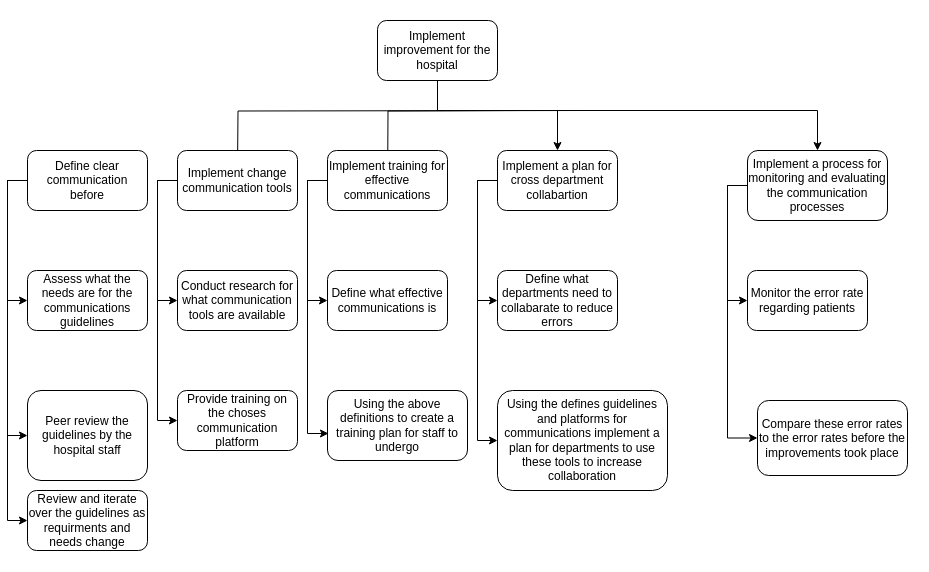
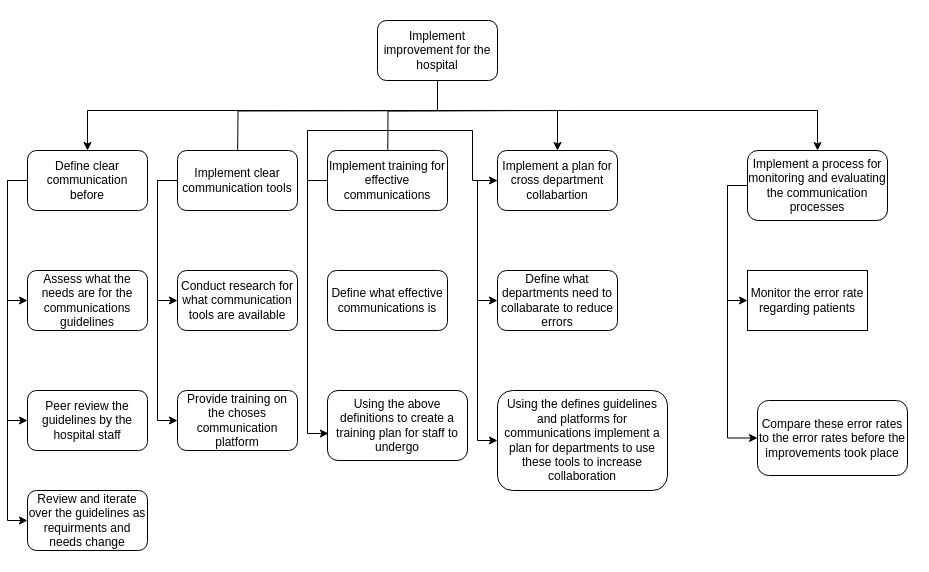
edge "Implement improvement for the hospital" -> "Define clear communication before": added
node "Implement change communication tools": label "Implement change communication tools" -> "Implement clear communication tools"
edge "Implement training for effective communications" -> "Define what effective communications is": now "Implement training for effective communications" -> "Implement a plan for cross department collabartion"
node "Monitor the error rate regarding patients": shape rounded rectangle -> rectangle
node "Peer review the guidelines by the hospital staff": size 120x90 -> 120x60
